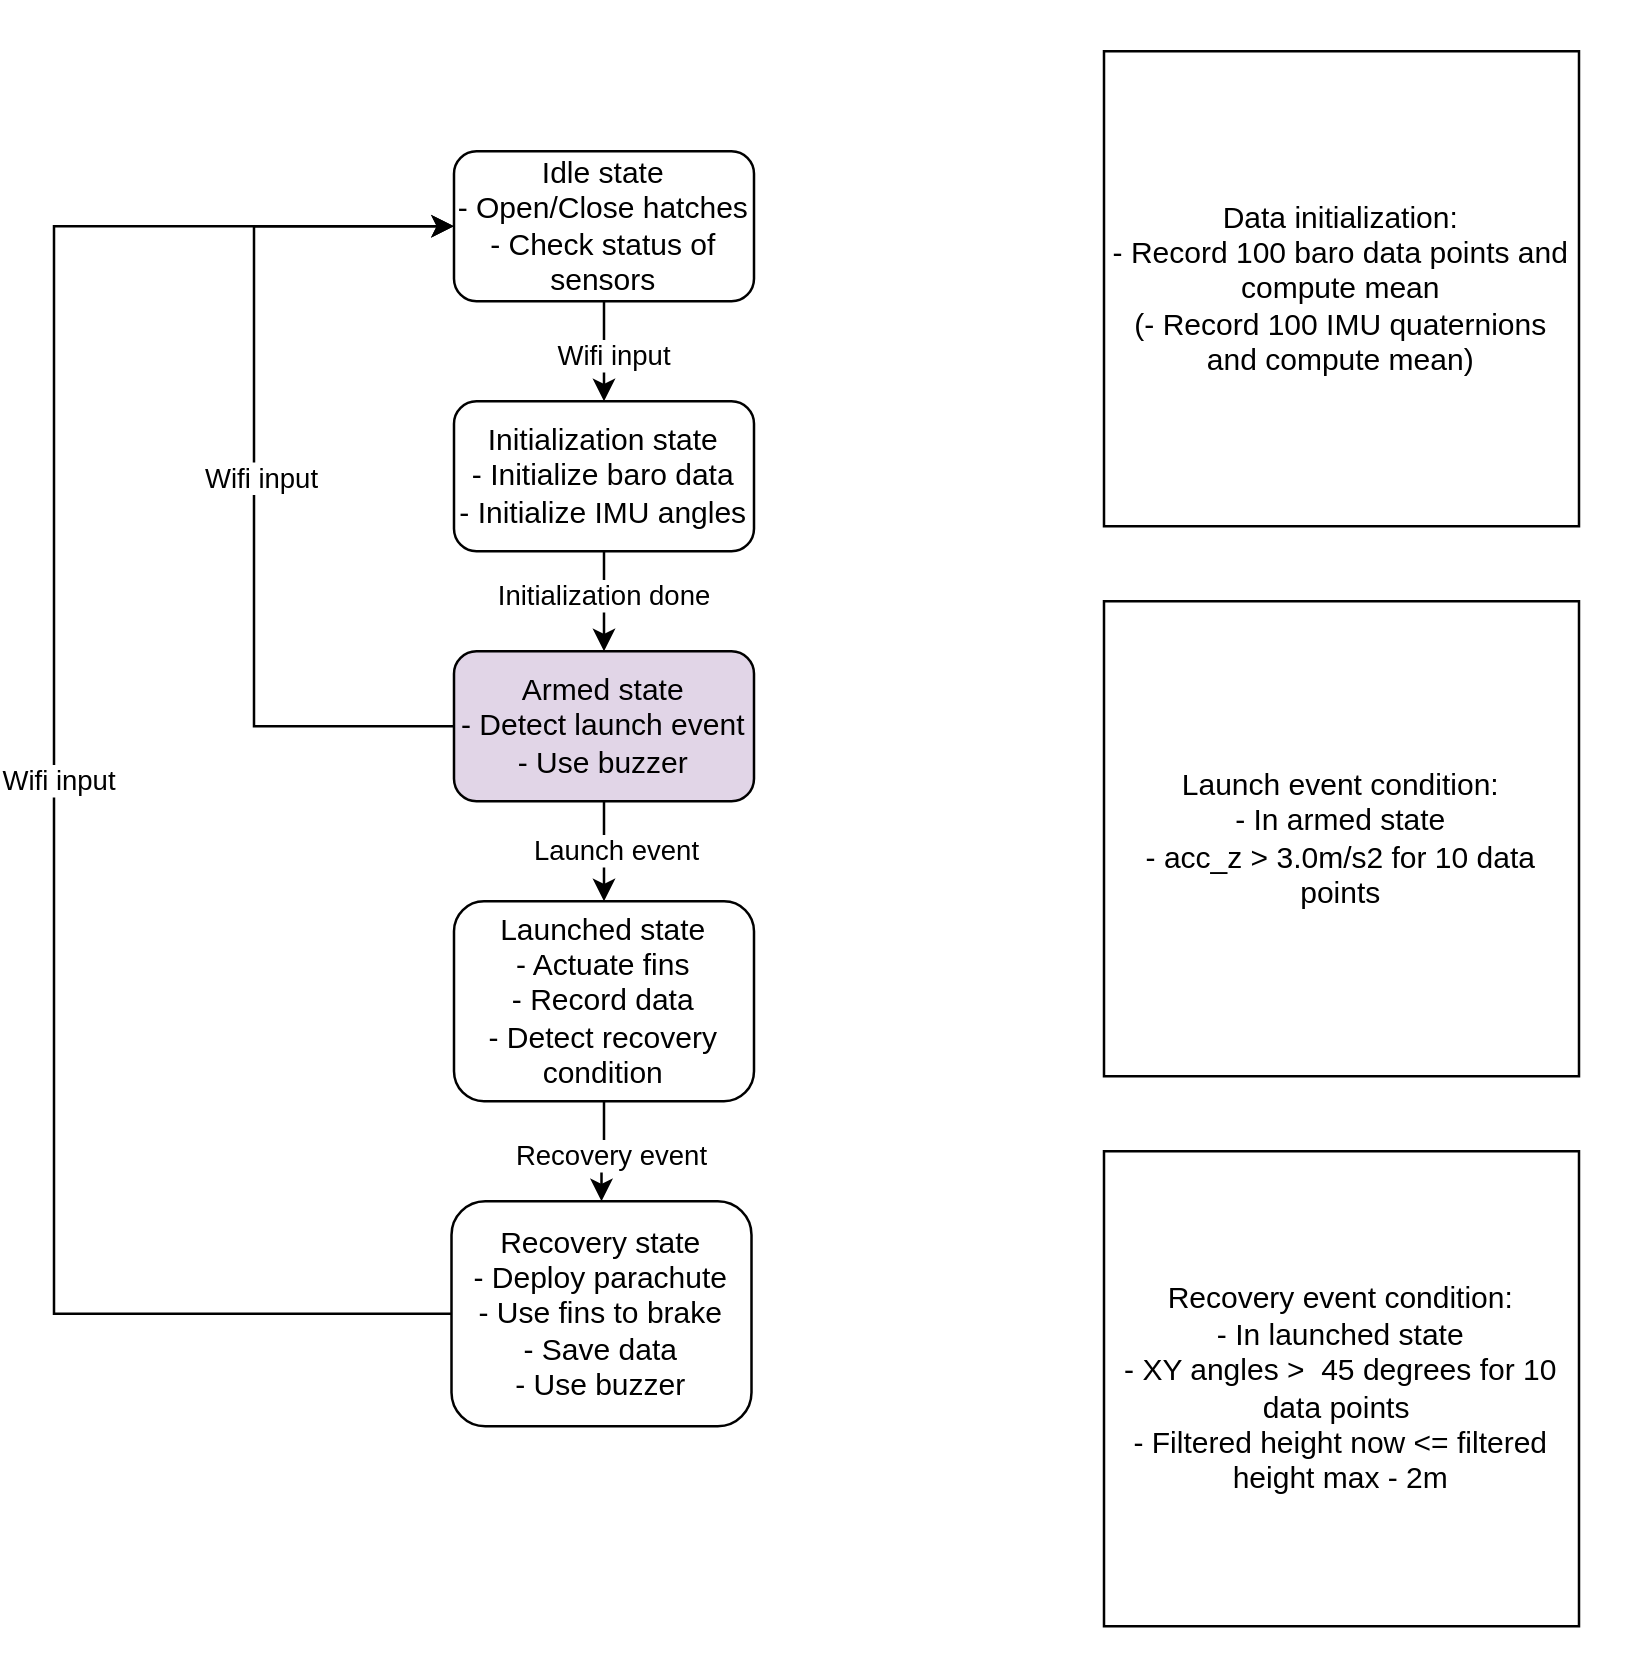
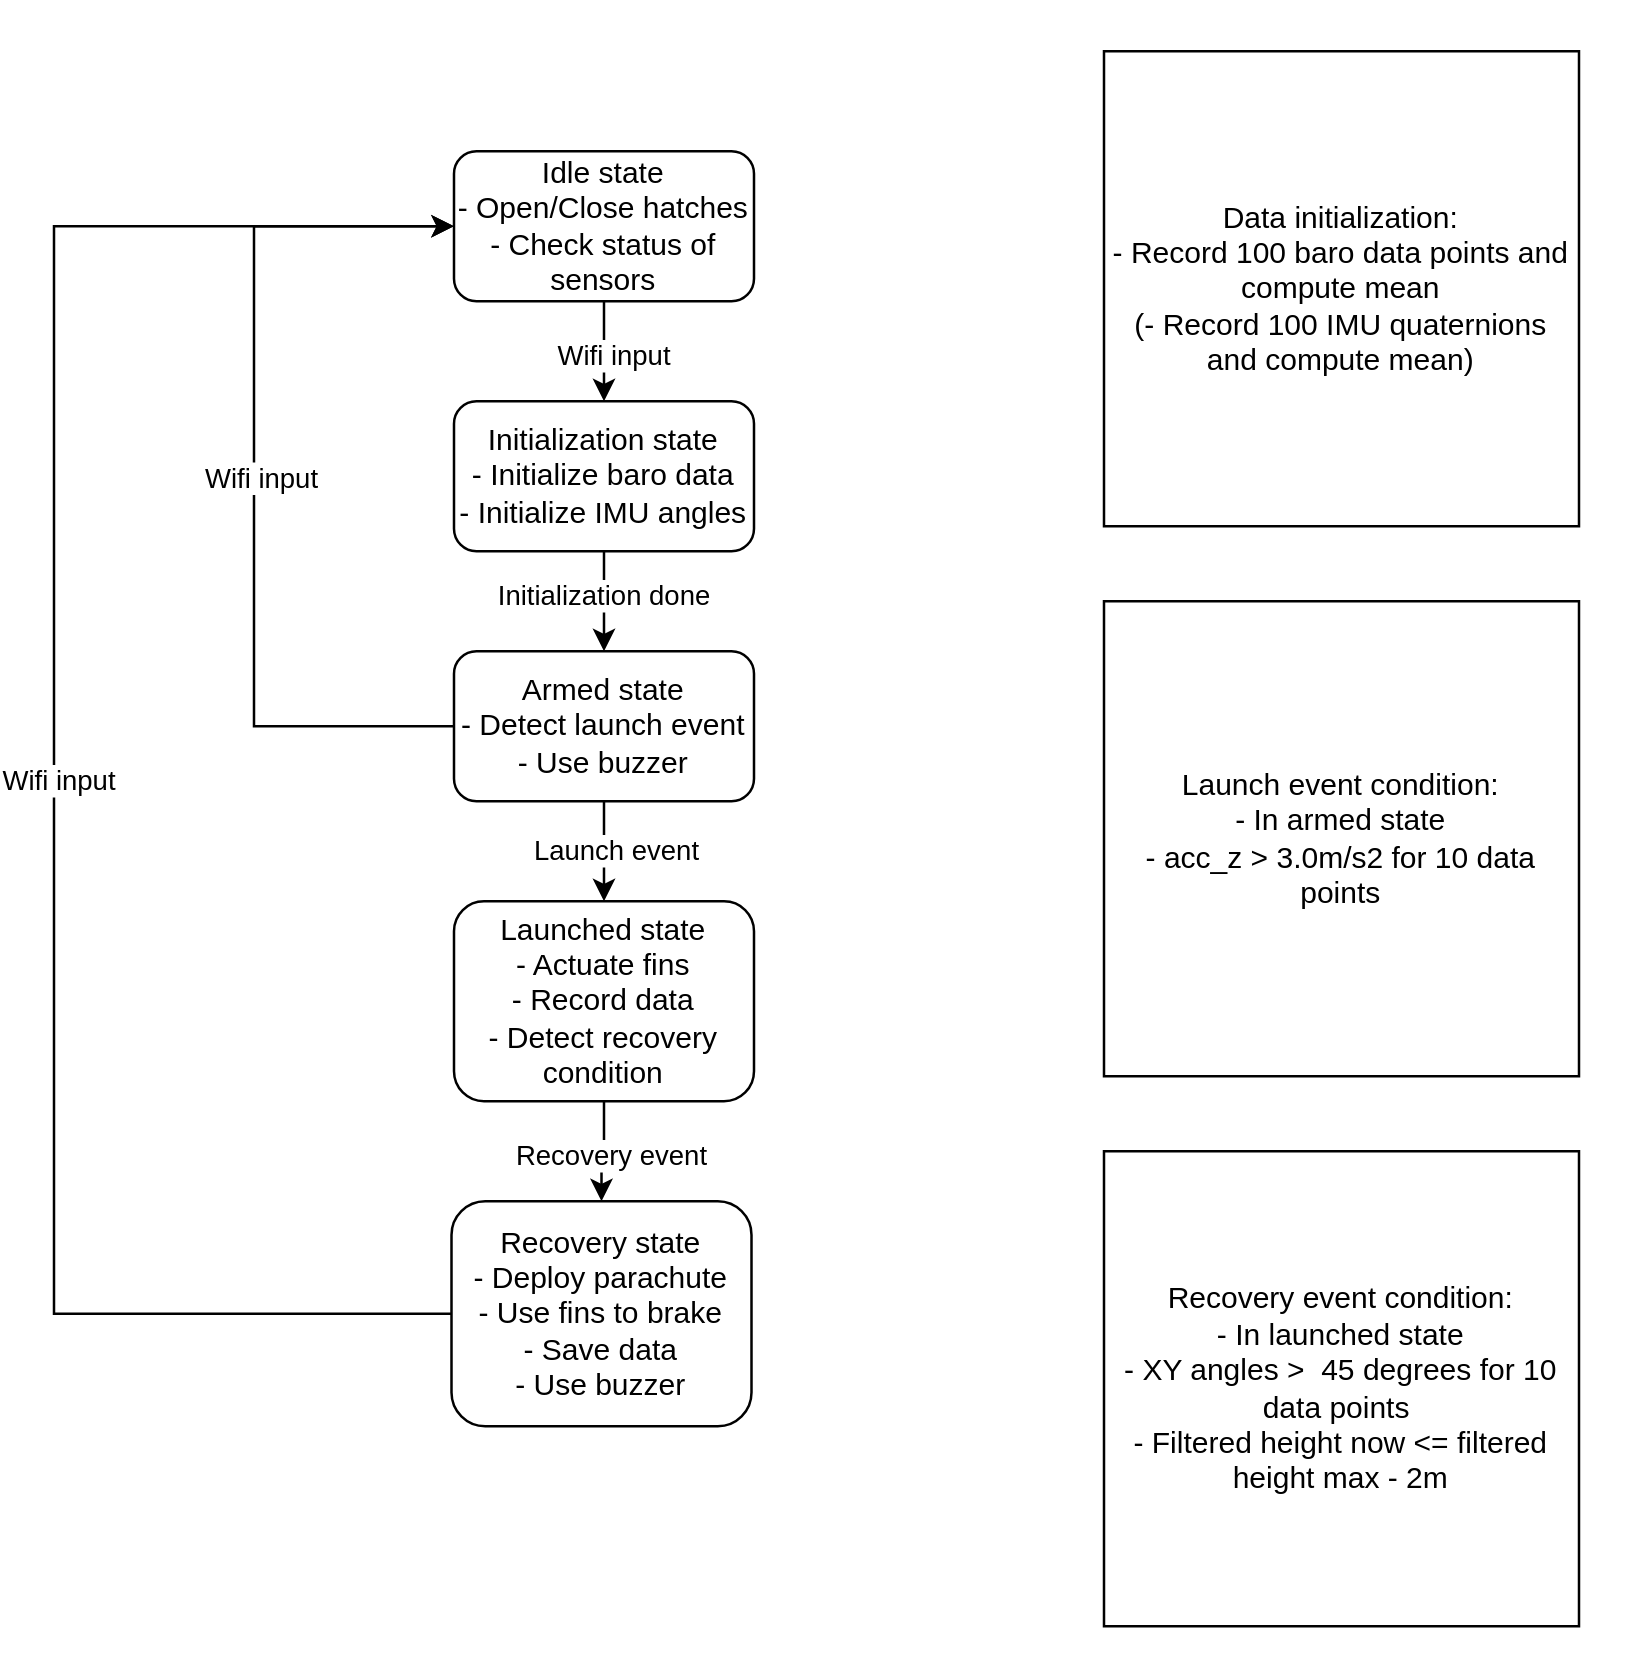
node "Armed state - Detect launch event - Use buzzer": fillcolor #e1d5e7 -> #ffffff
